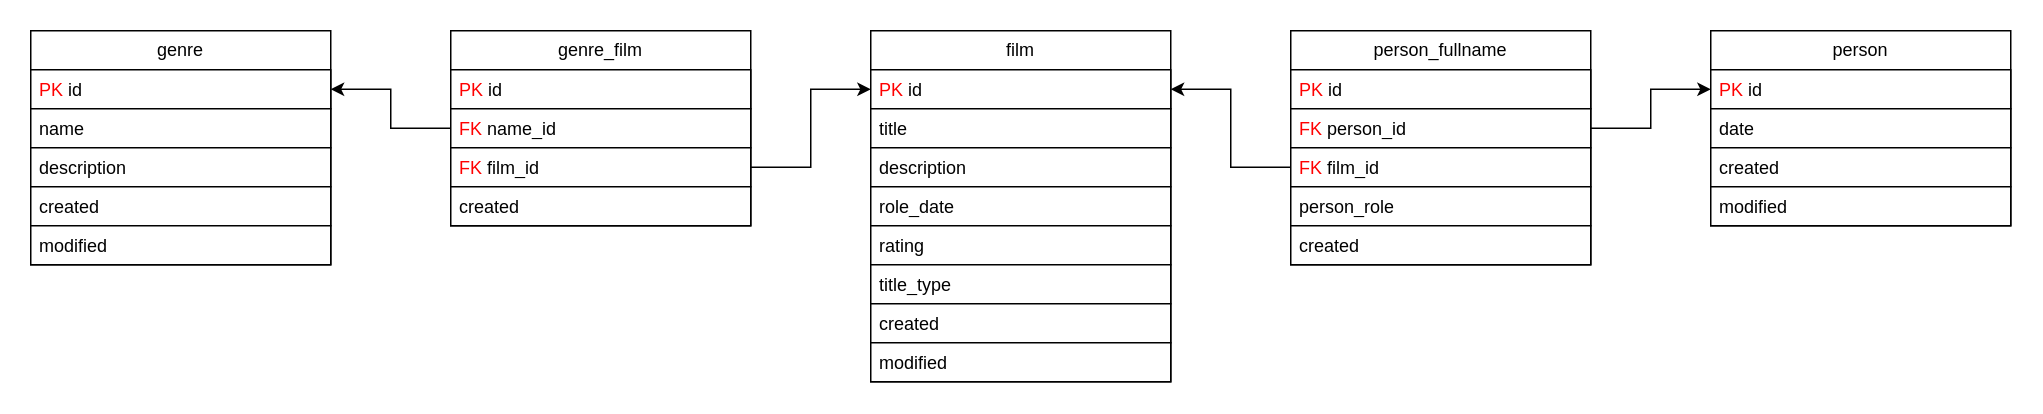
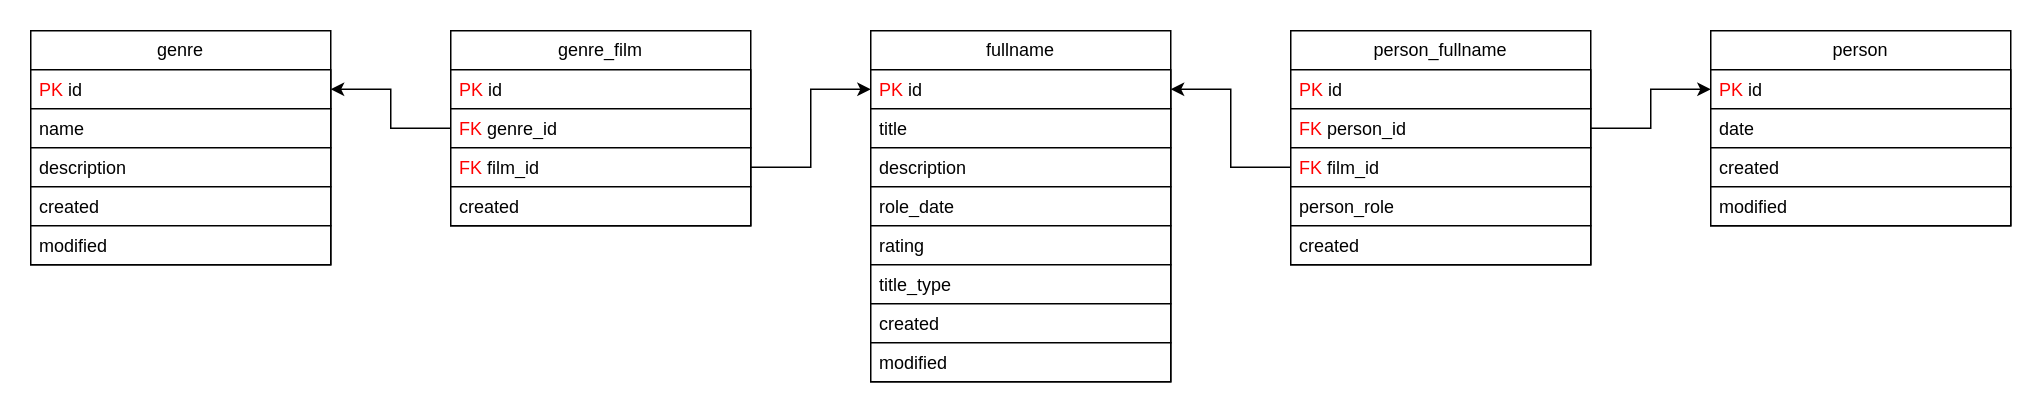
node "film": label "film" -> "fullname"
node "FK name_id": label "FK name_id" -> "FK genre_id"
